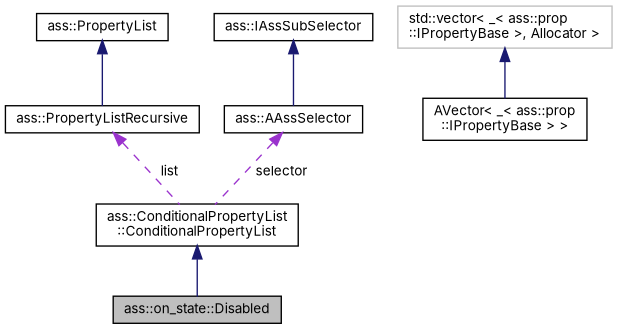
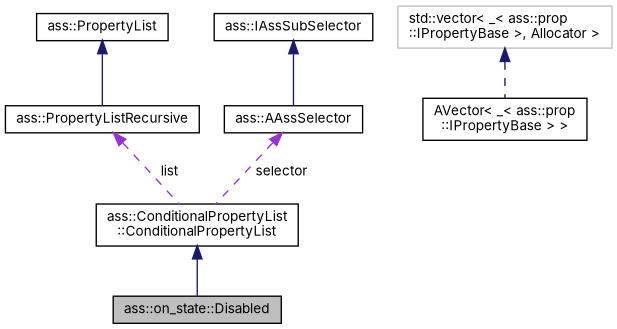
edge "AVector< _< ass::prop ::IPropertyBase > >" -> "std::vector< _< ass::prop ::IPropertyBase >, Allocator >": style solid -> dashed
